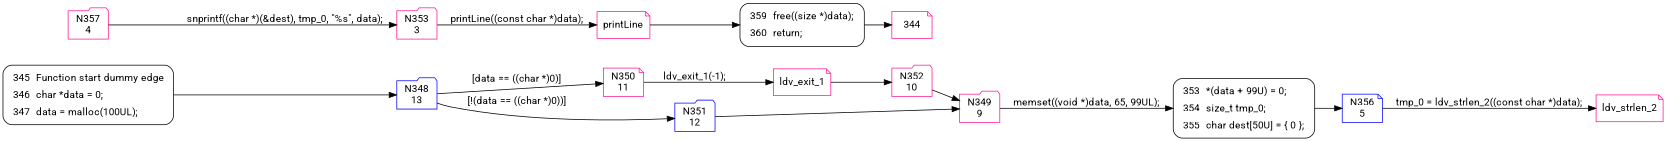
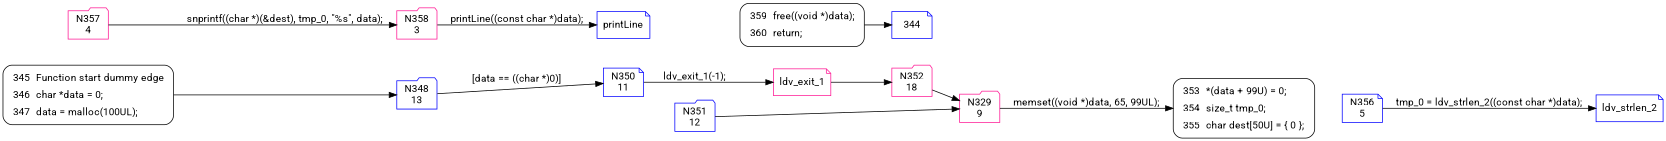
node "359": text "free((size *)data);" -> "free((void *)data);"
node "N353 3": label "N353 3" -> "N358 3"
node "printLine": color deeppink -> blue
edge "printLine" -> "359": removed
node "344": color deeppink -> blue
node "N350 11": color deeppink -> blue
node "N352 10": label "N352 10" -> "N352 18"
node "N349 9": label "N349 9" -> "N329 9"
edge "353" -> "N356 5": removed
node "ldv_strlen_2": color deeppink -> blue
edge "N348 13" -> "N351 12": removed, label "[!(data == ((char *)0))]"
